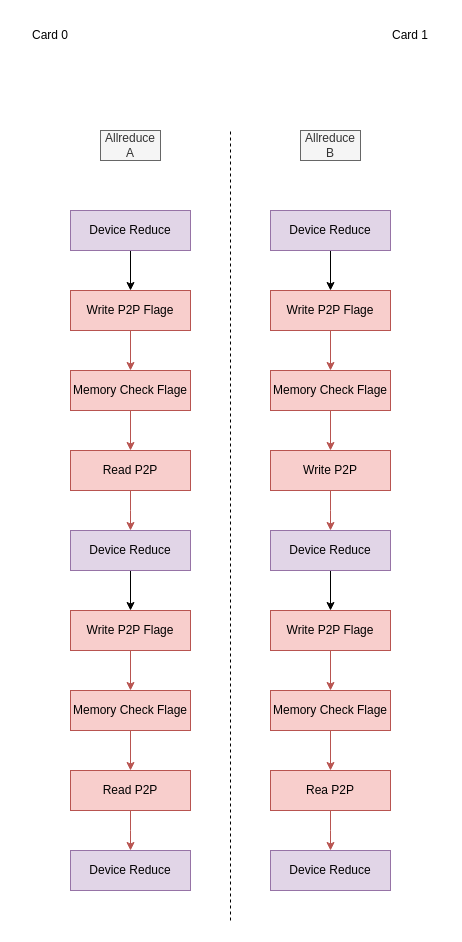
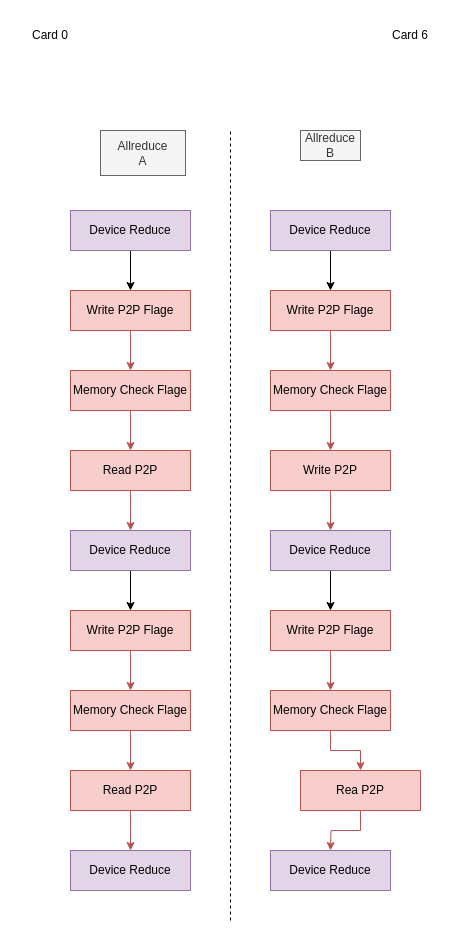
node "Card 1": label "Card 1" -> "Card 6"
node "Allreduce A": size 60x30 -> 85x45
node "Rea P2P": moved (331, 791) -> (361, 791)
